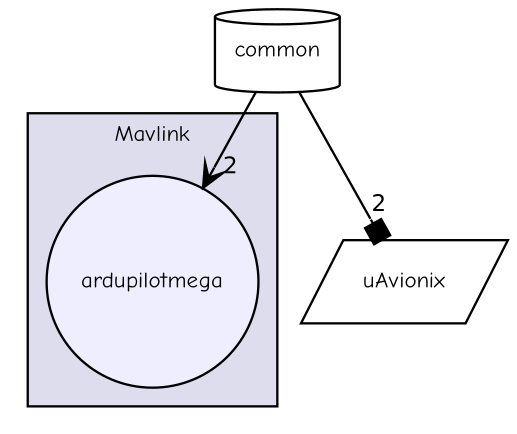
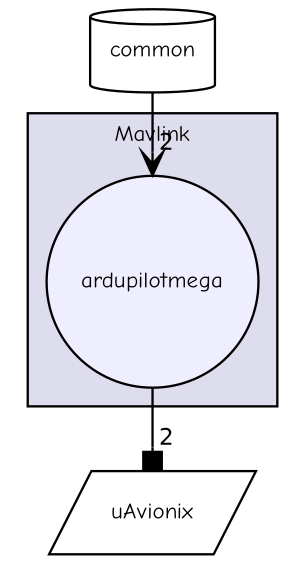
edge "common" -> "uAvionix": now "ardupilotmega" -> "uAvionix"
